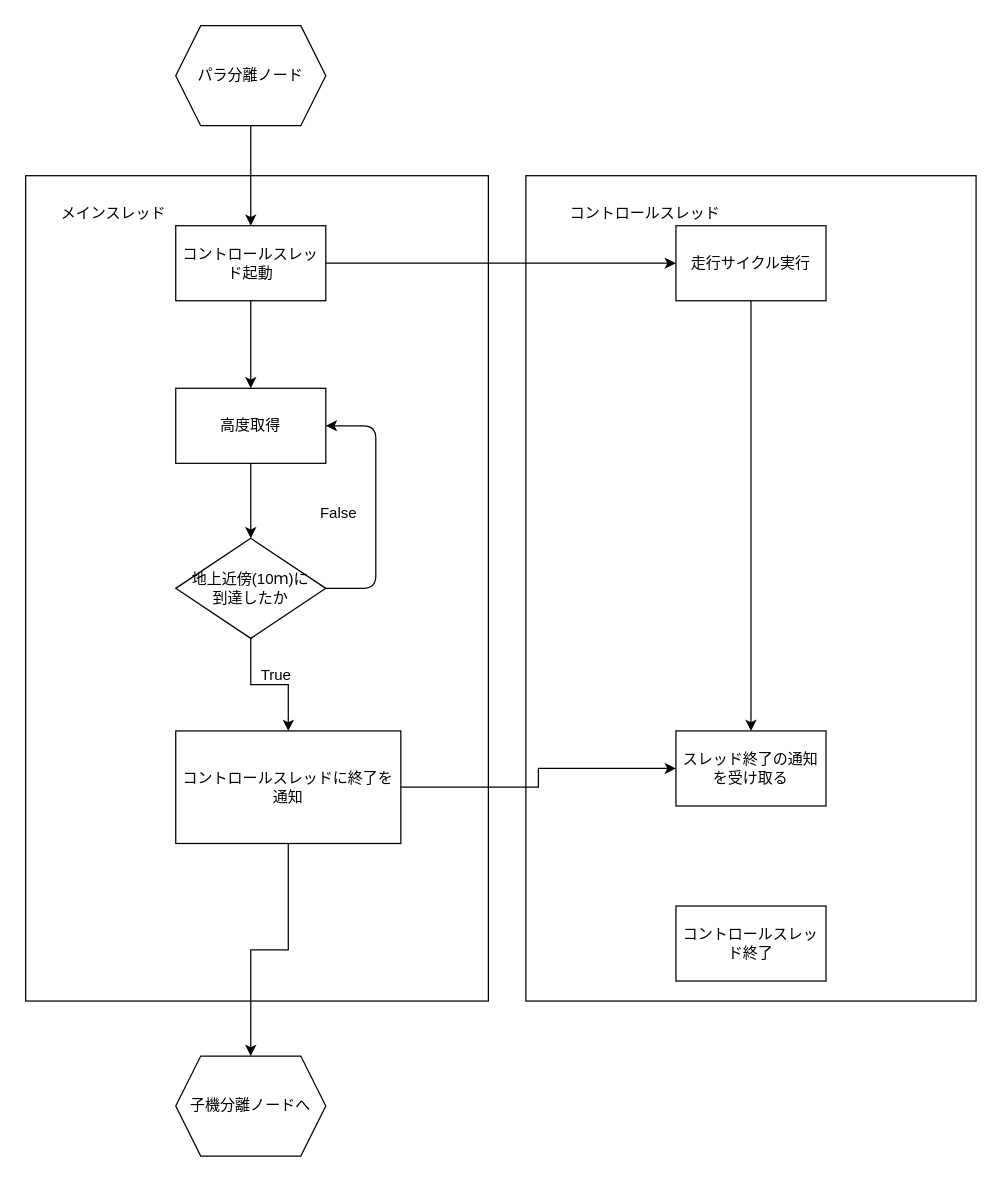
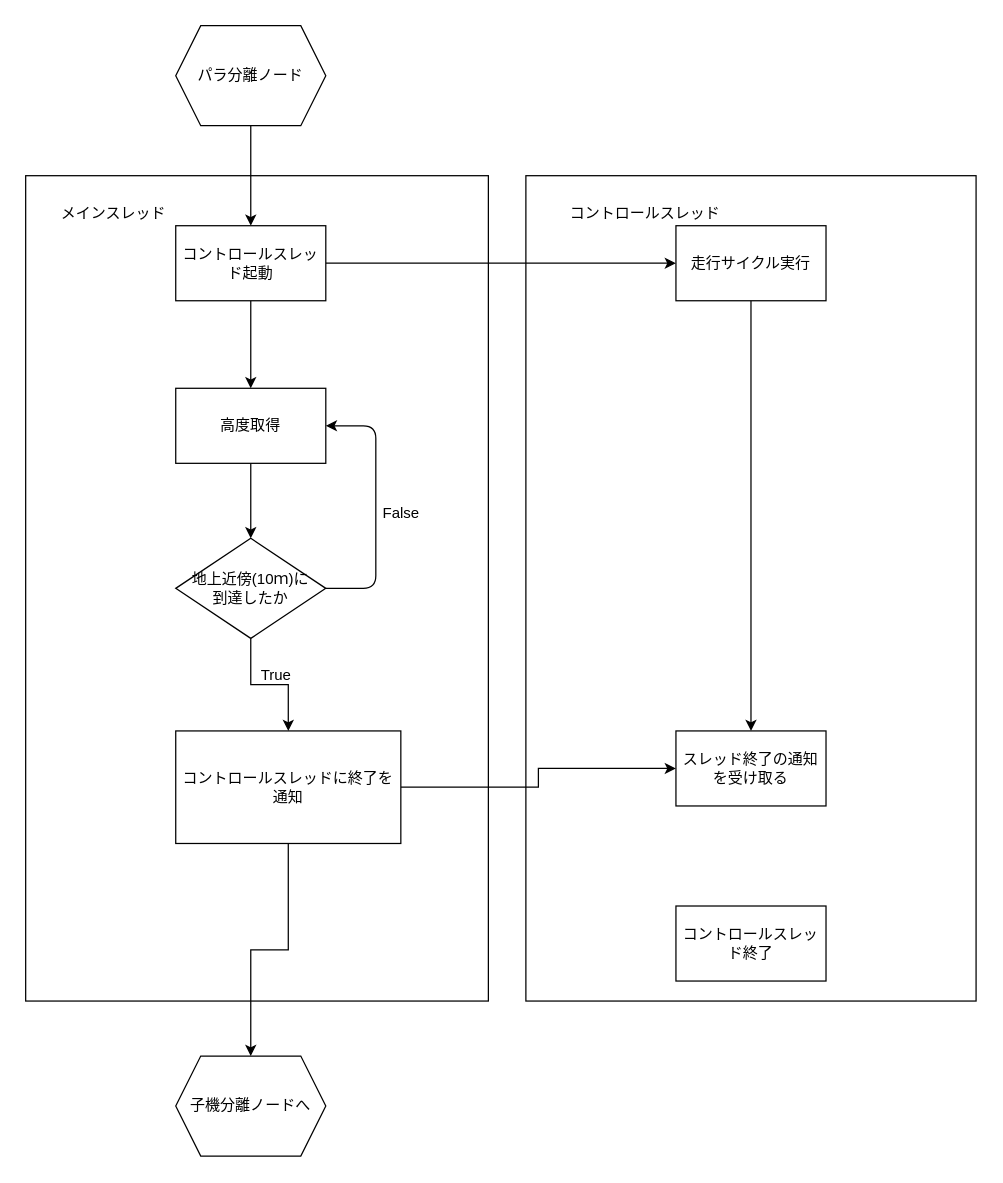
node "False": moved (338, 513) -> (401, 513)
